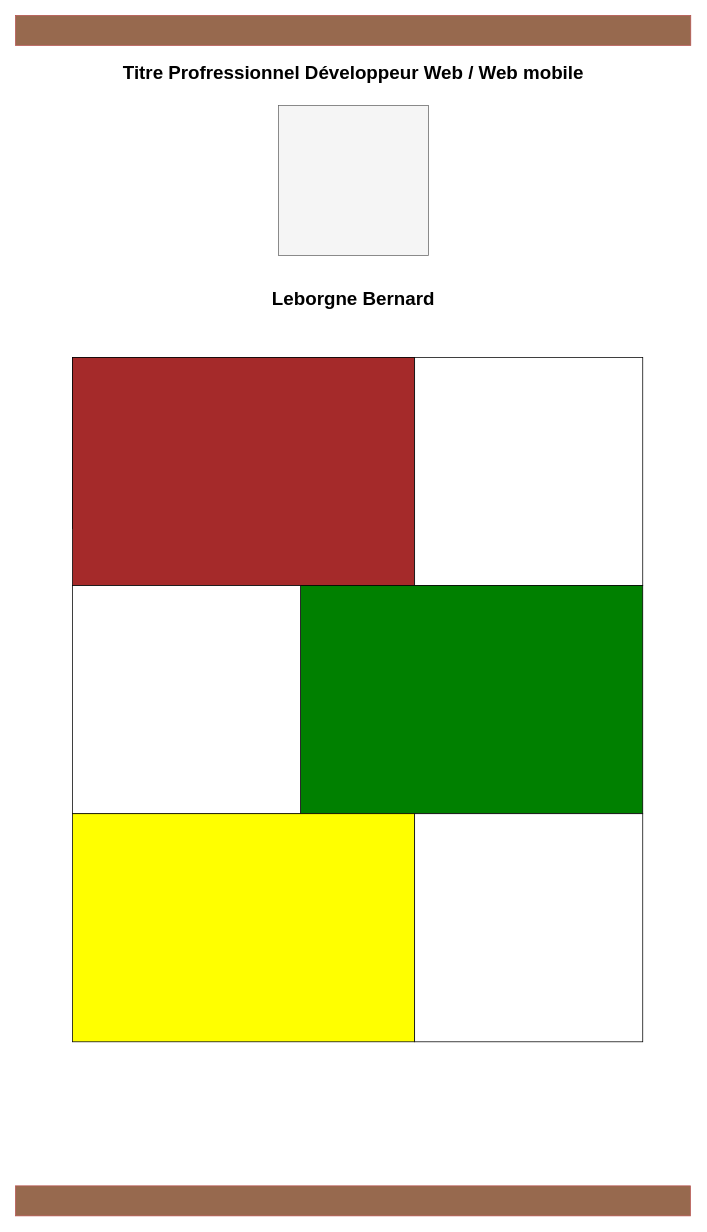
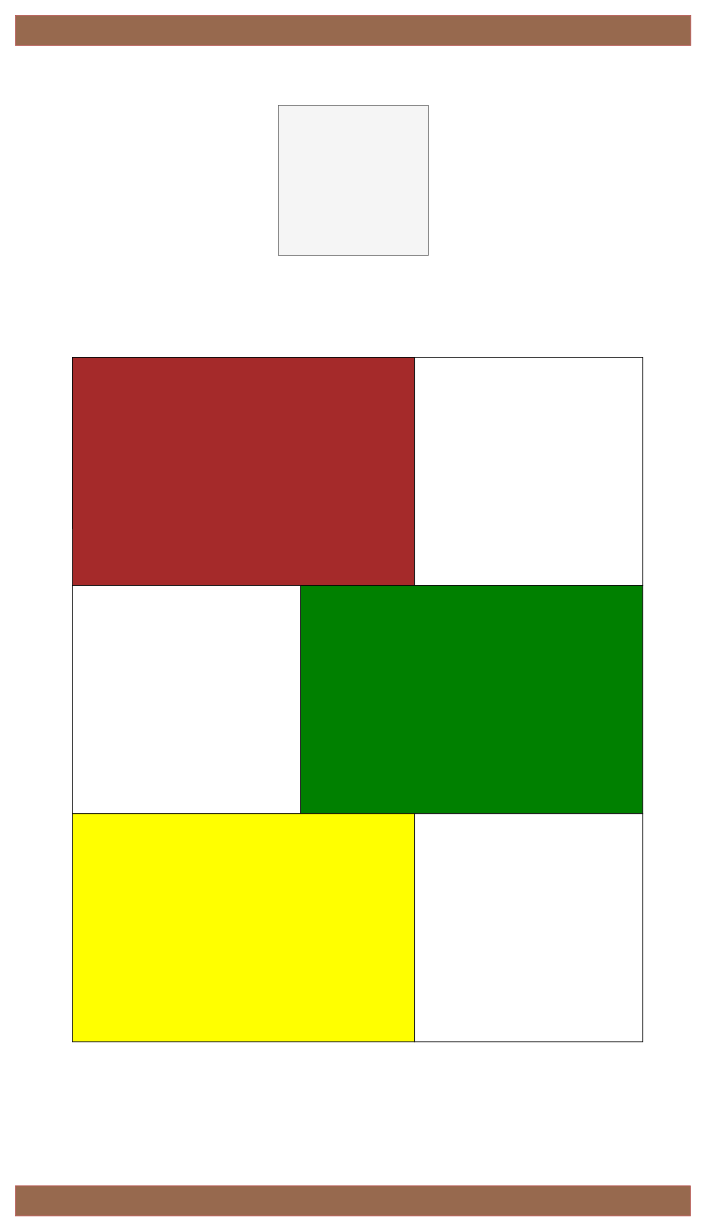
node "Titre Profressionnel Développeur Web / Web mobile": removed
node "Leborgne Bernard": removed
